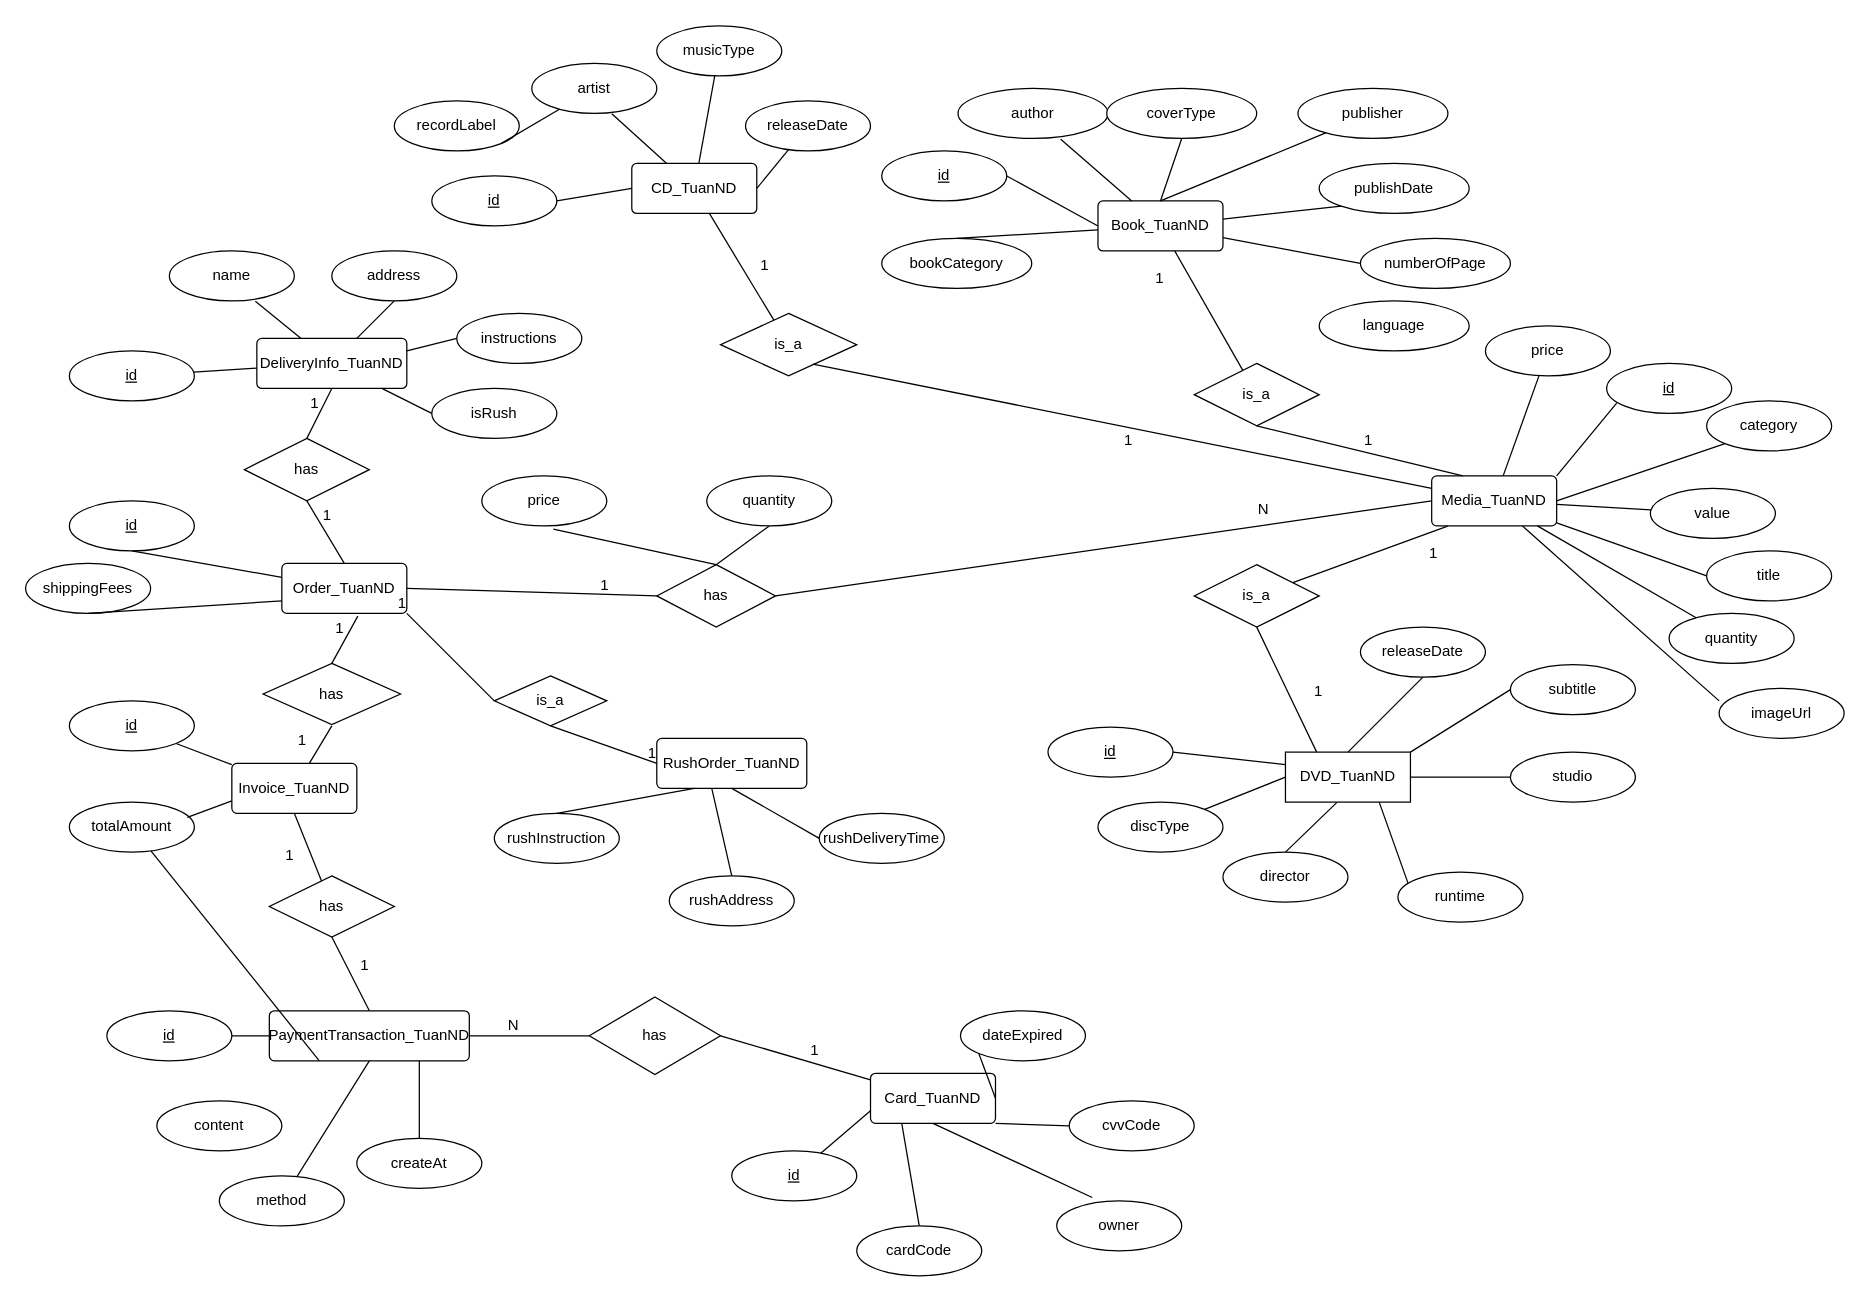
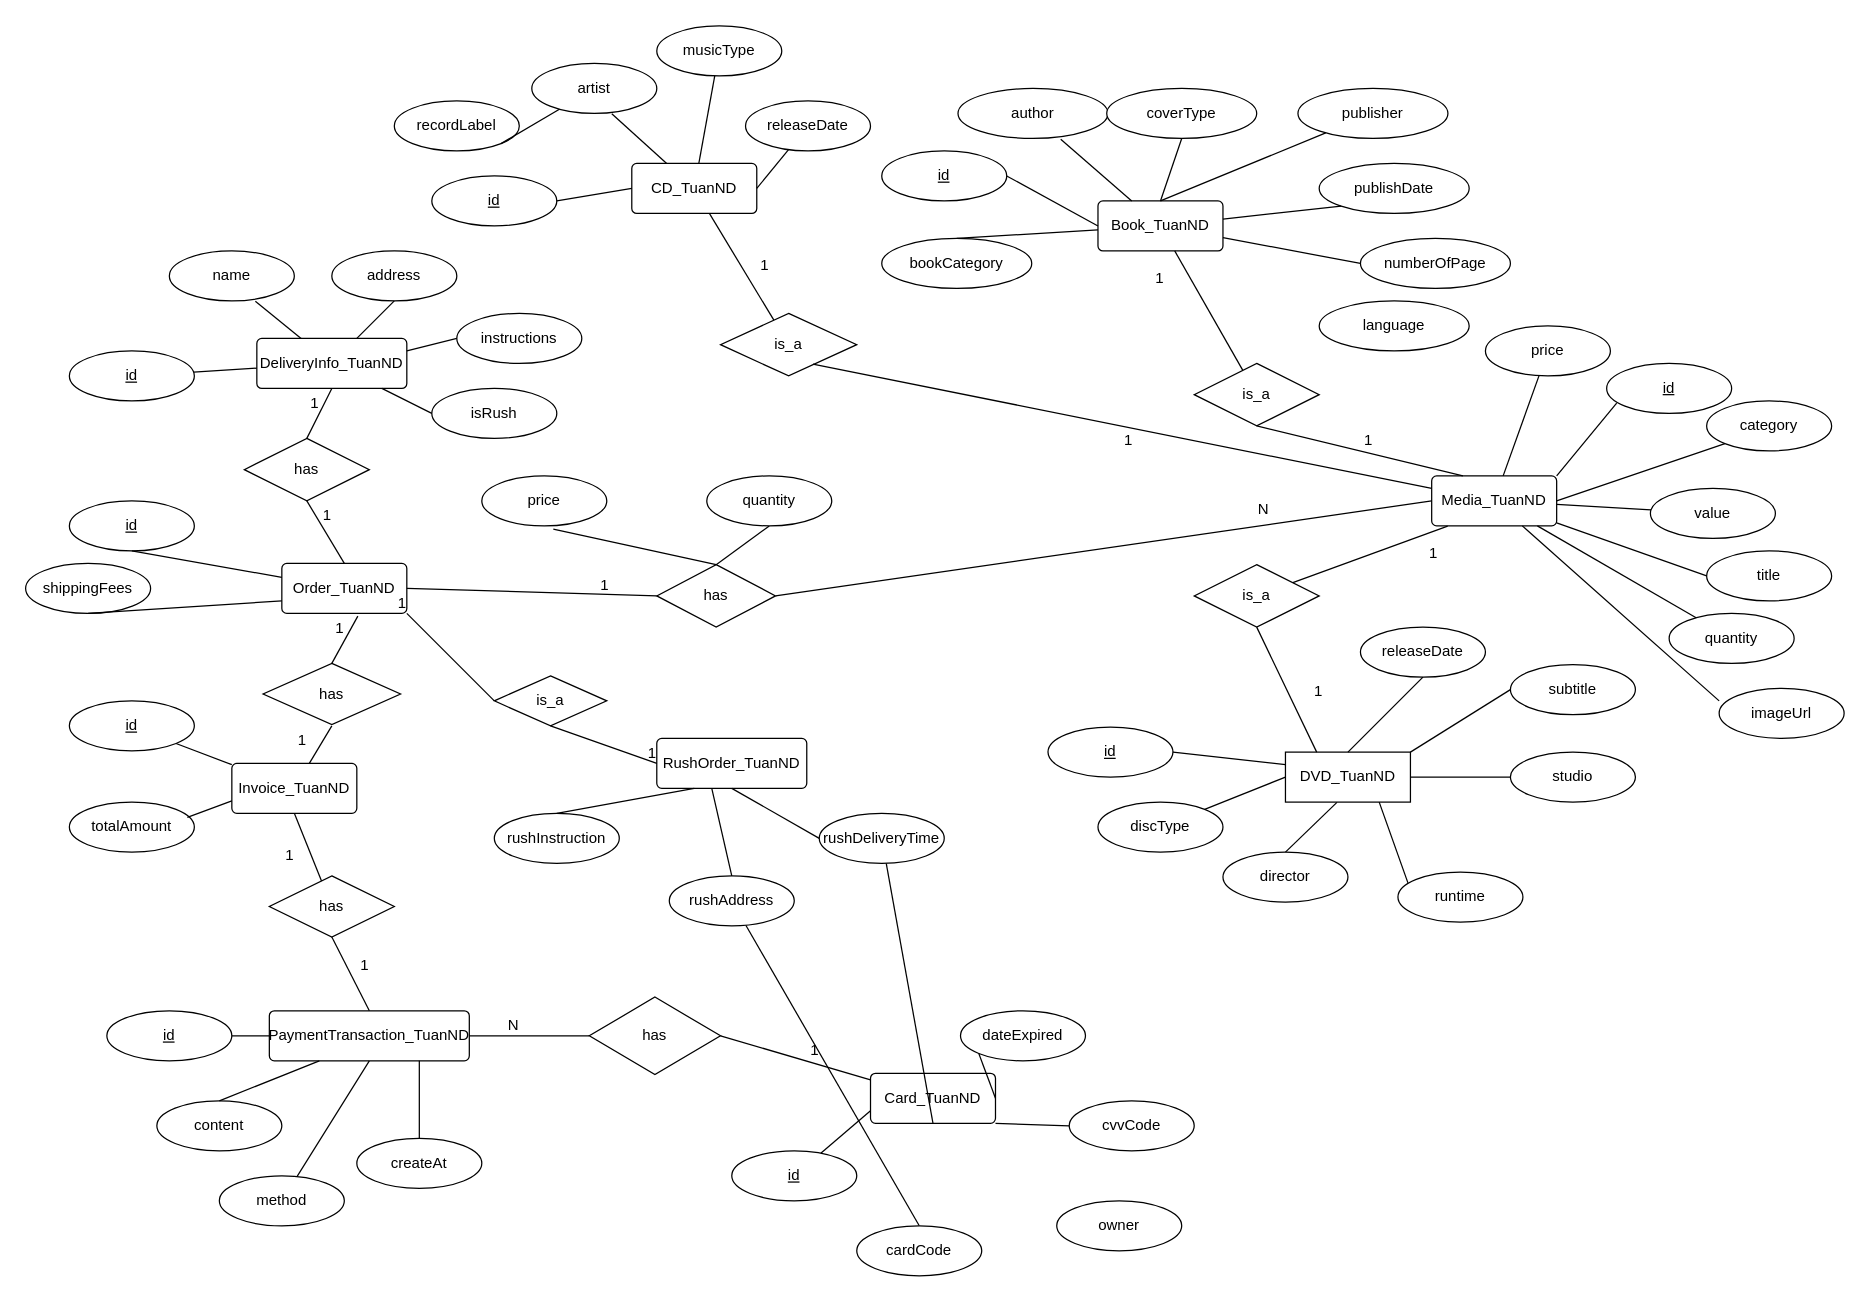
edge "totalAmount" -- "PaymentTransaction_TuanND": now "content" -- "PaymentTransaction_TuanND"
edge "Card_TuanND" -- "owner": now "Card_TuanND" -- "rushDeliveryTime"
edge "Card_TuanND" -- "cardCode": now "rushAddress" -- "cardCode"
